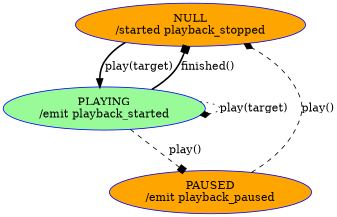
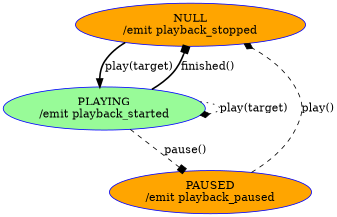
node "NULL /started playback_stopped": label "NULL /started playback_stopped" -> "NULL /emit playback_stopped"
edge "PLAYING /emit playback_started" -> "PAUSED /emit playback_paused": label "play()" -> "pause()"
